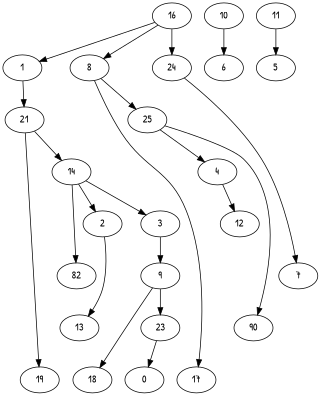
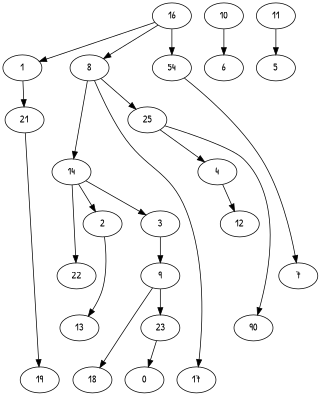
node "24": label "24" -> "54"
edge "21" -> "14": now "8" -> "14"
node "82": label "82" -> "22"
